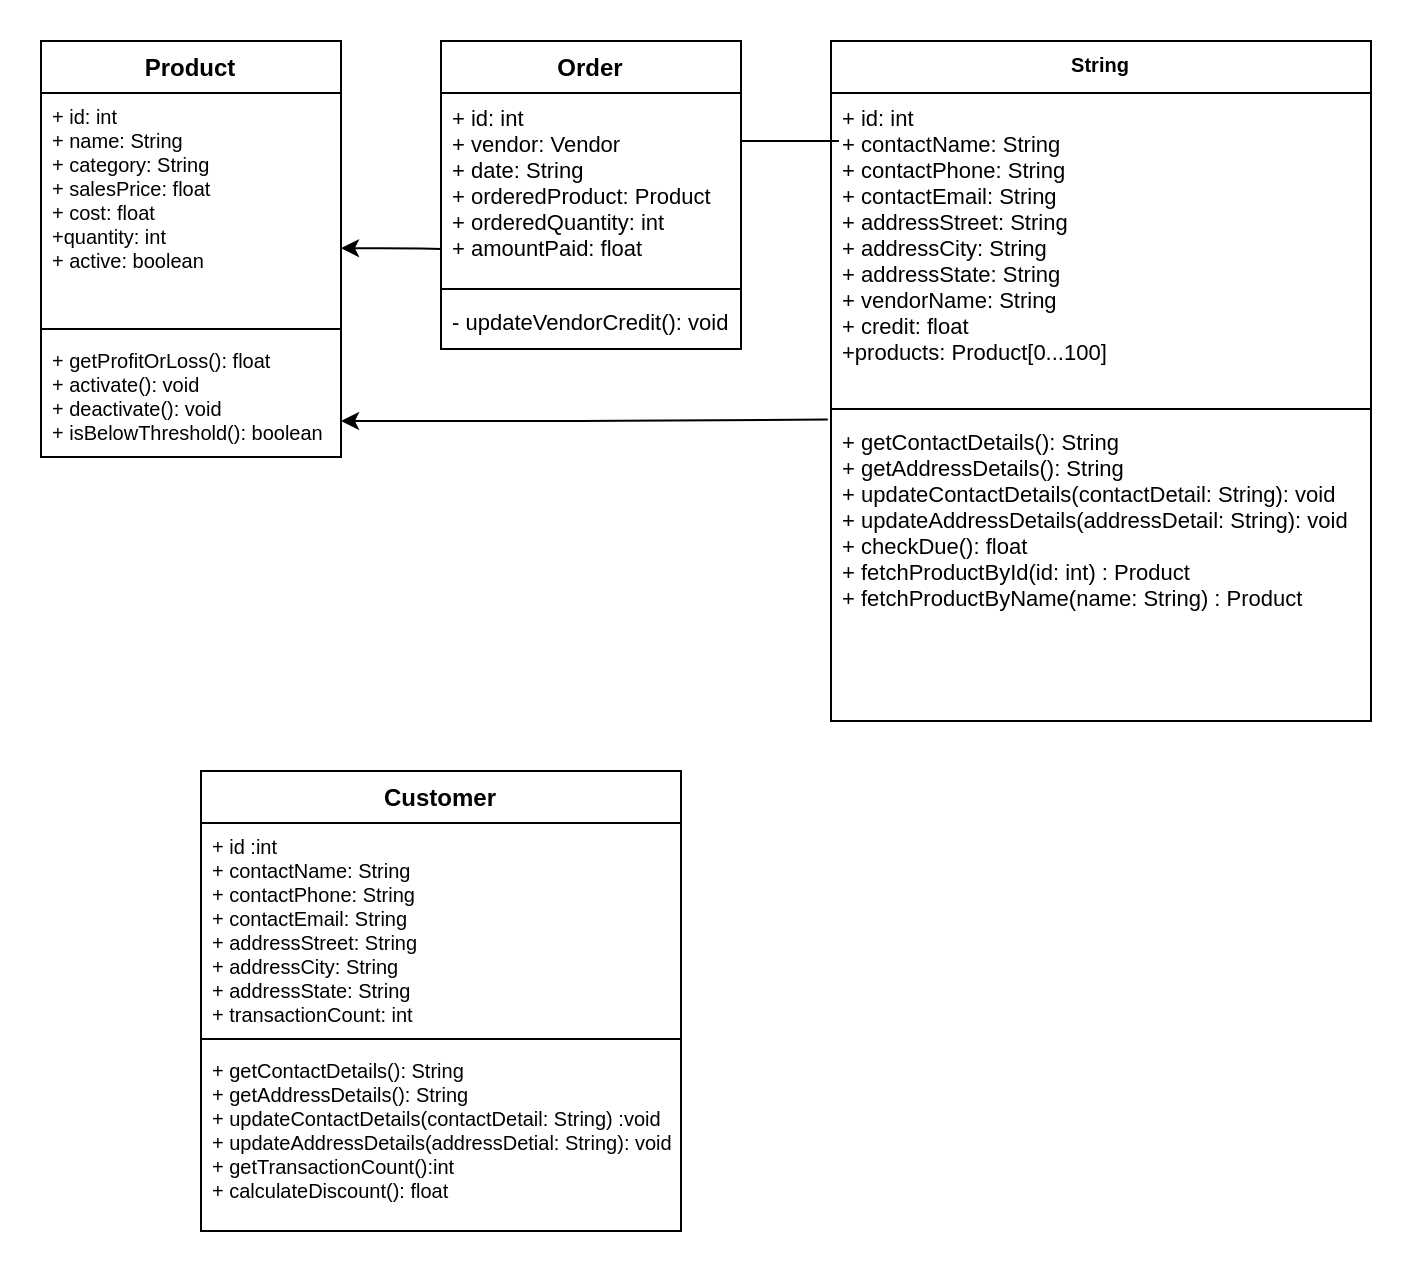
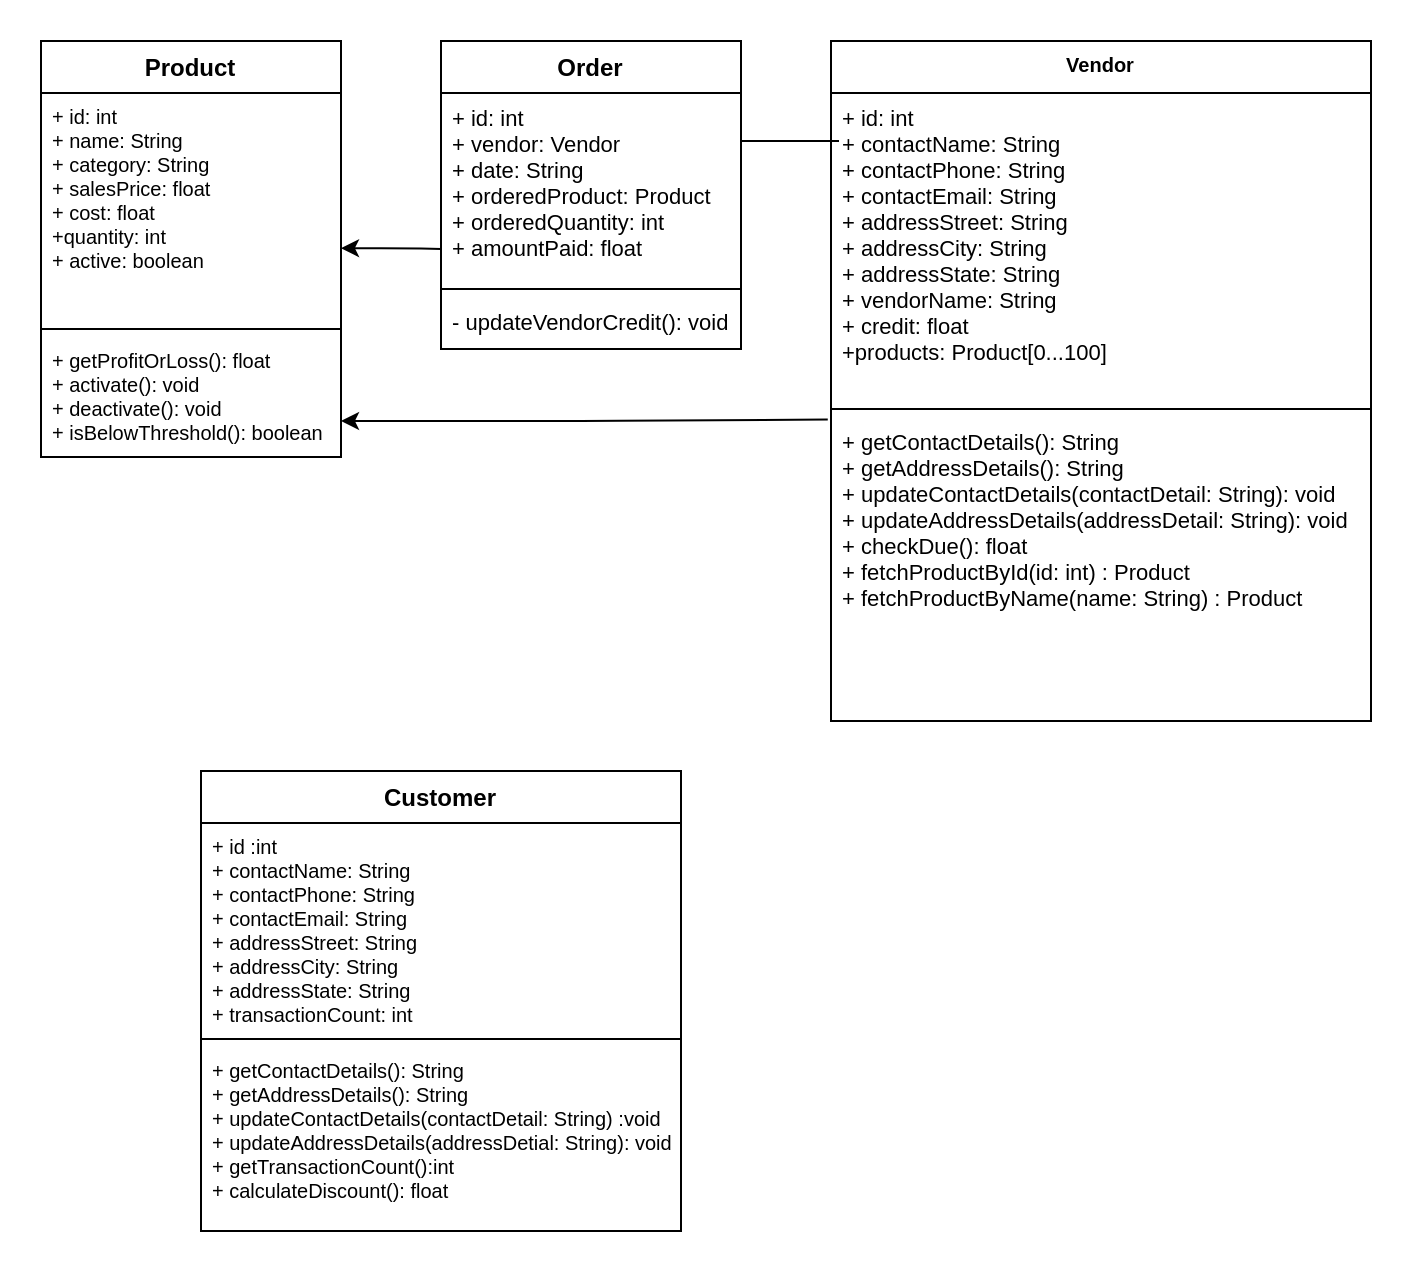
node "String": label "String" -> "Vendor"
